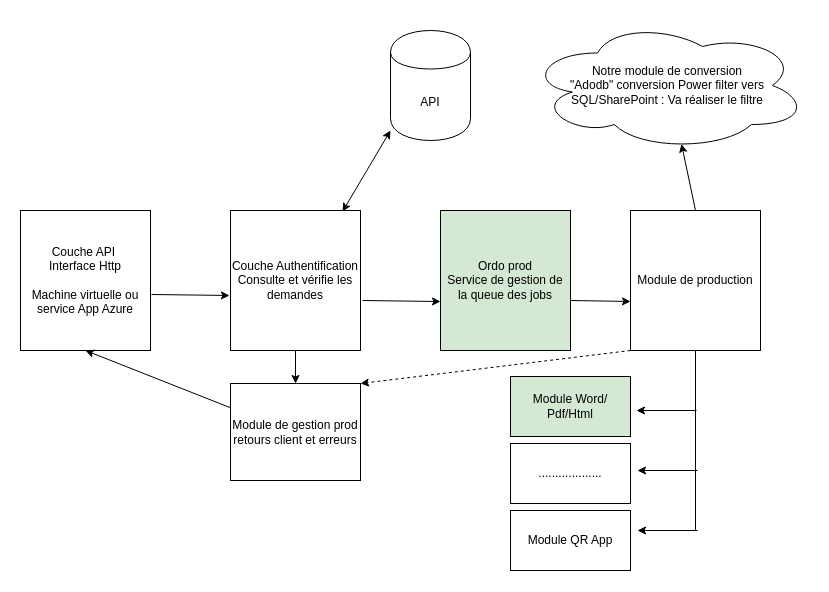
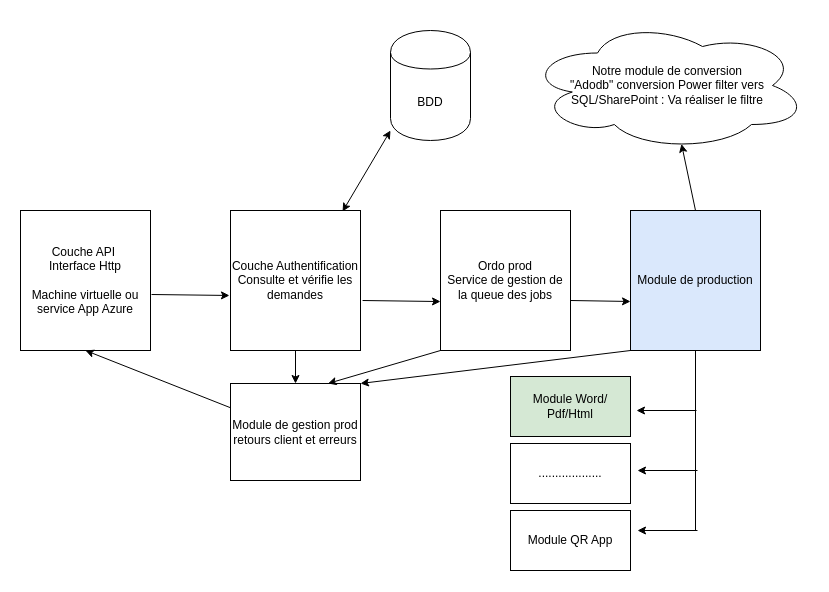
node "API": label "API" -> "BDD"
node "Ordo prod Service de gestion de la queue des jobs": fillcolor #d5e8d4 -> #ffffff
node "Module de production": fillcolor #ffffff -> #dae8fc
edge "Ordo prod Service de gestion de la queue des jobs" -> "Module de gestion prod retours client et erreurs": added
edge "Module de production" -> "Module de gestion prod retours client et erreurs": style dashed -> solid
